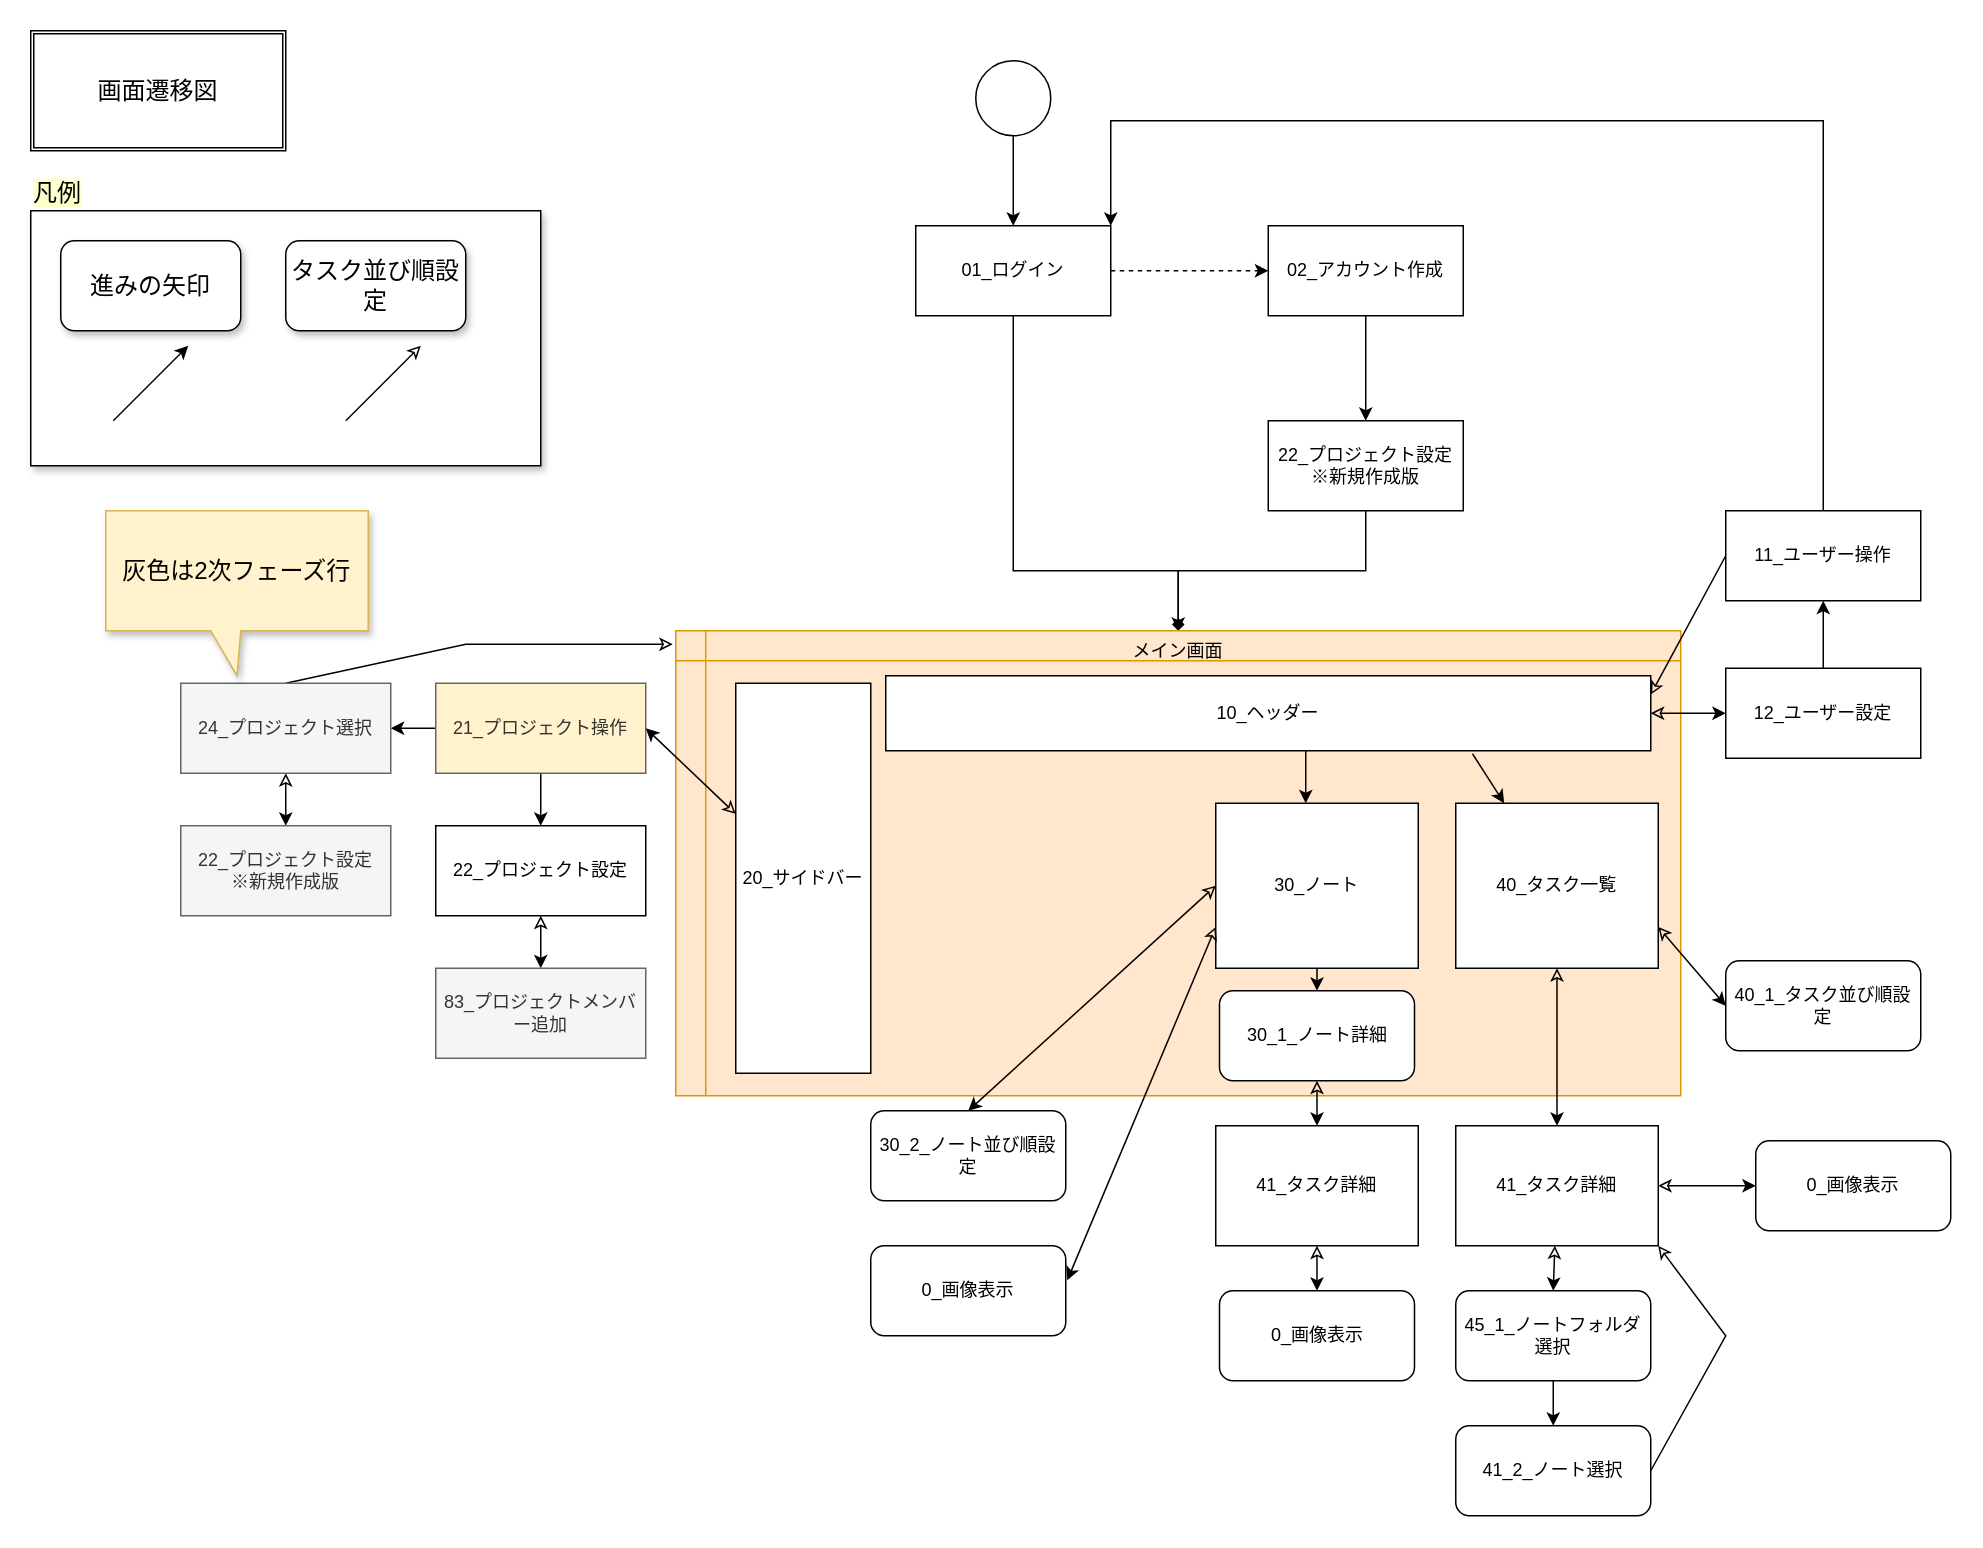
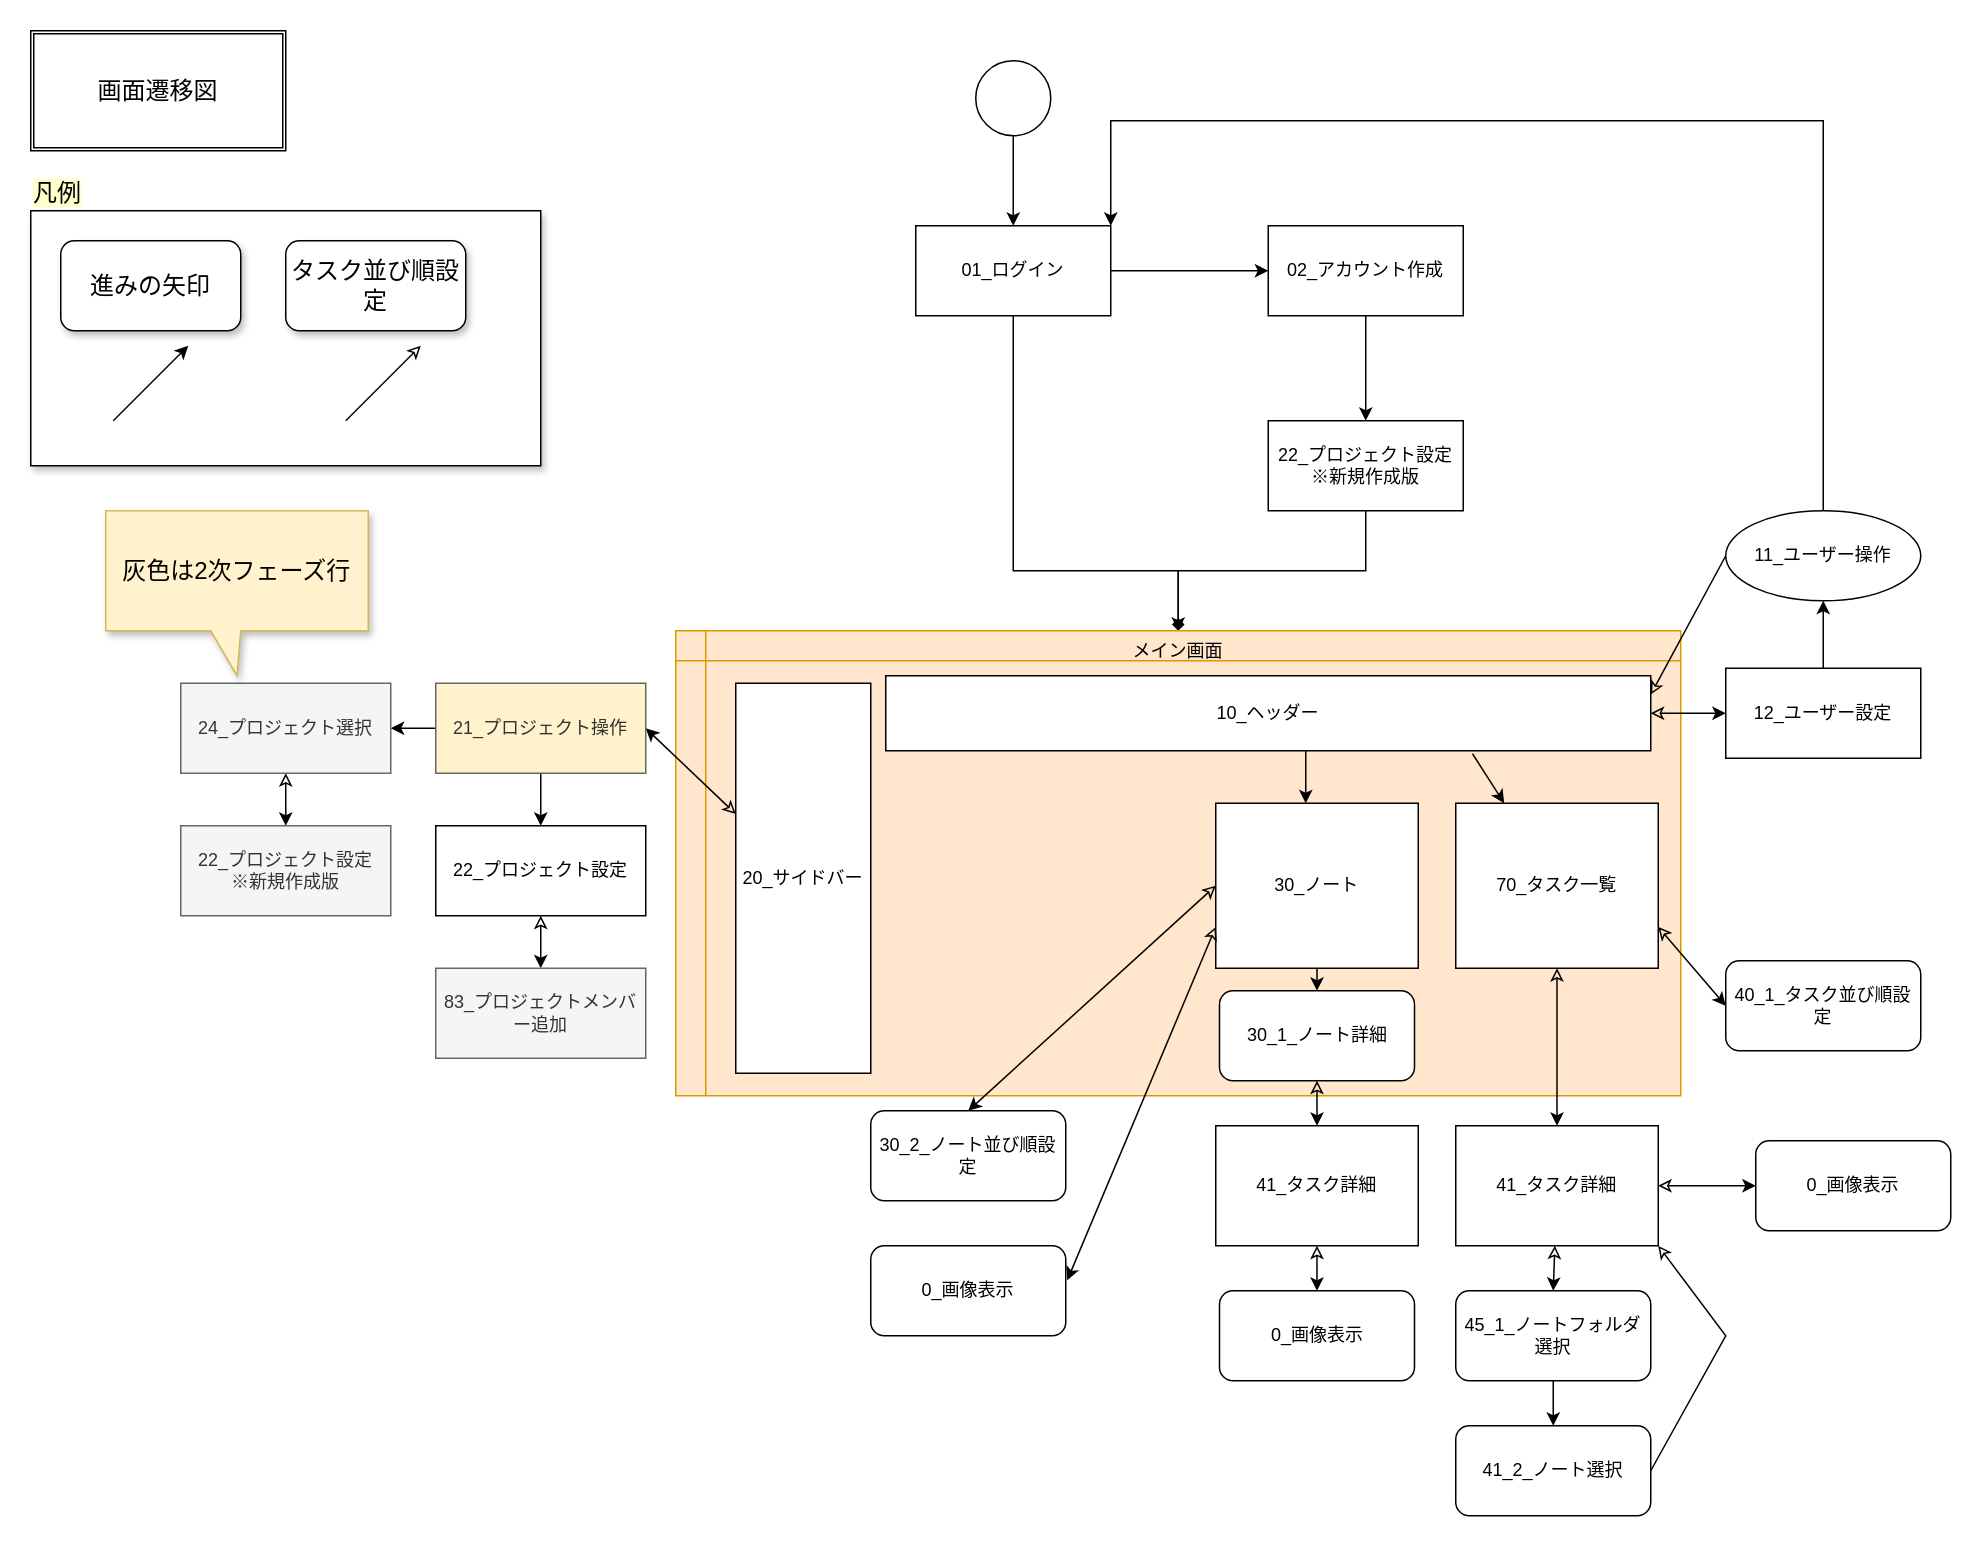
edge "01_ログイン" -> "02_アカウント作成": style dashed -> solid
node "11_ユーザー操作": shape rectangle -> ellipse
edge "24_プロジェクト選択" -> "メイン画面": removed
node "40_タスク一覧": label "40_タスク一覧" -> "70_タスク一覧"
